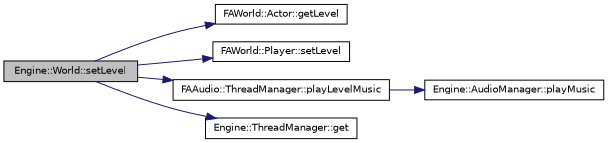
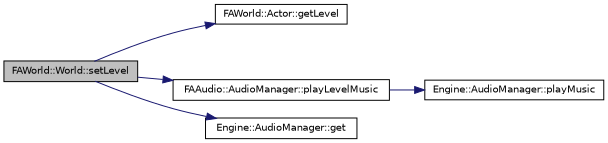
node "FAWorld::Player::setLevel": removed
node "Engine::World::setLevel": label "Engine::World::setLevel" -> "FAWorld::World::setLevel"
node "FAAudio::ThreadManager::playLevelMusic": label "FAAudio::ThreadManager::playLevelMusic" -> "FAAudio::AudioManager::playLevelMusic"
node "Engine::ThreadManager::get": label "Engine::ThreadManager::get" -> "Engine::AudioManager::get"
